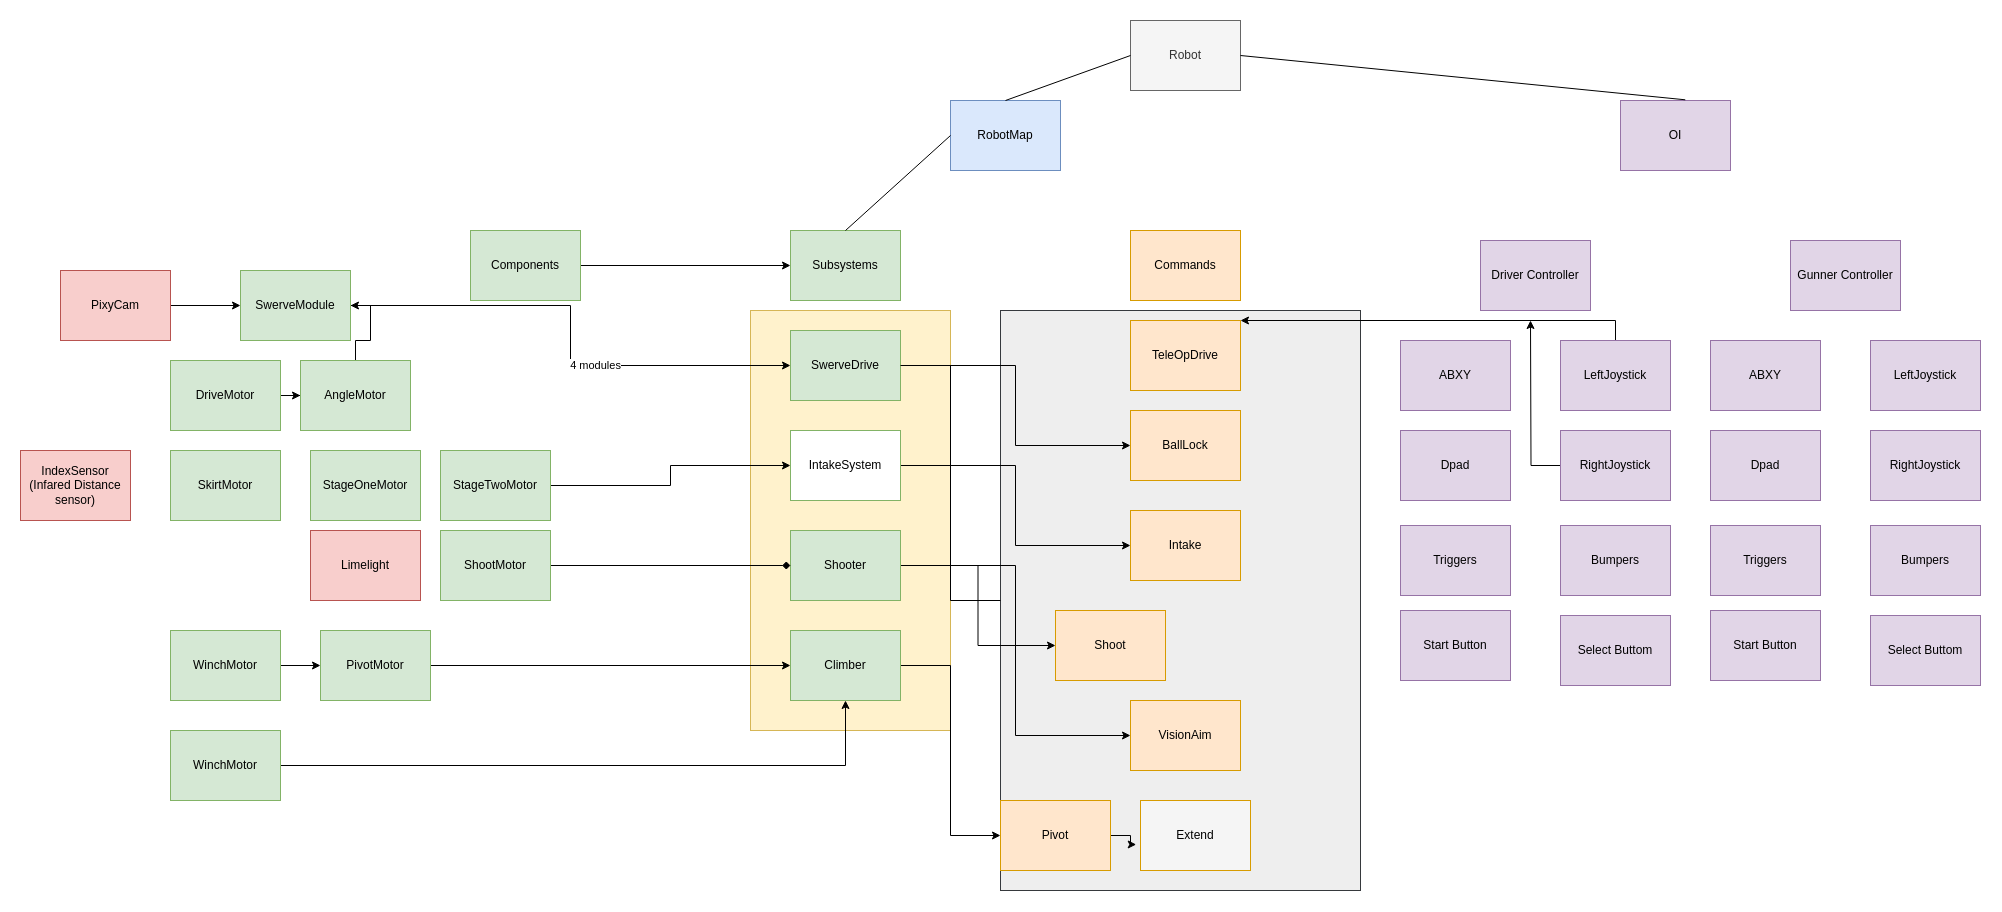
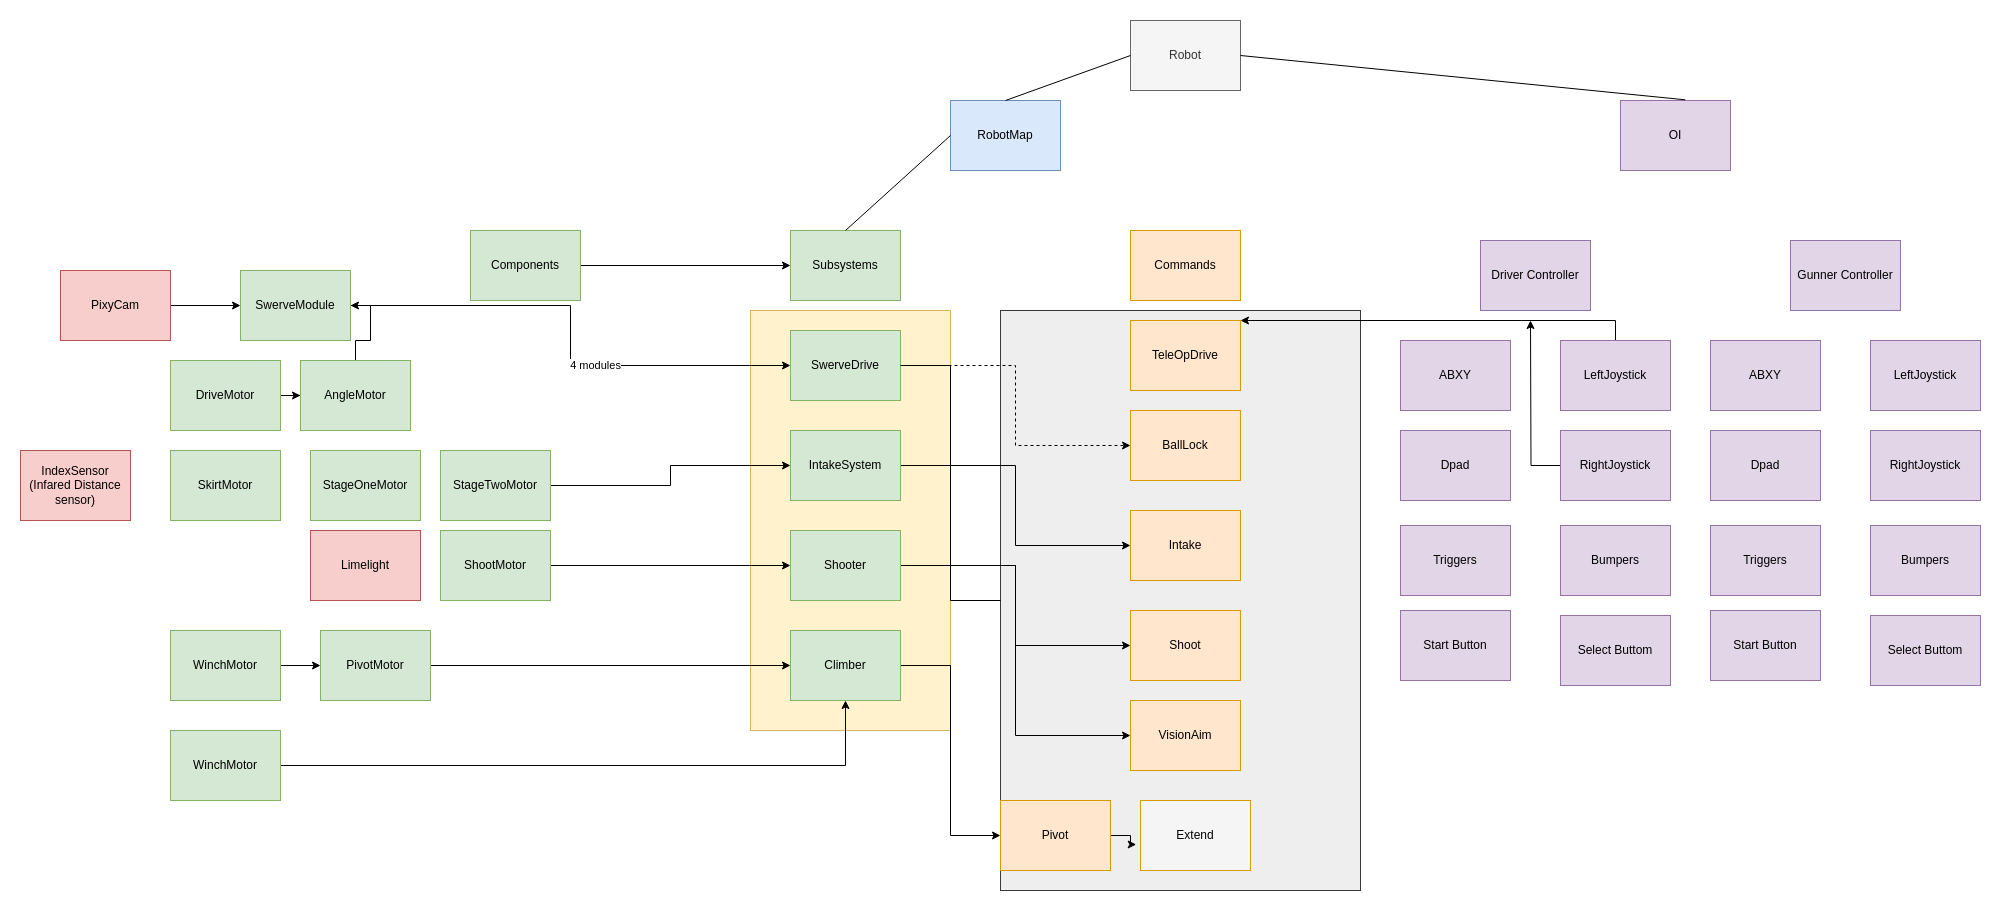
edge "SwerveDrive" -> "BallLock": style solid -> dashed
node "IntakeSystem": fillcolor #ffffff -> #d5e8d4
edge "ShootMotor" -> "Shooter": arrowhead diamond -> classic
node "Shoot": moved (1111, 646) -> (1186, 646)
